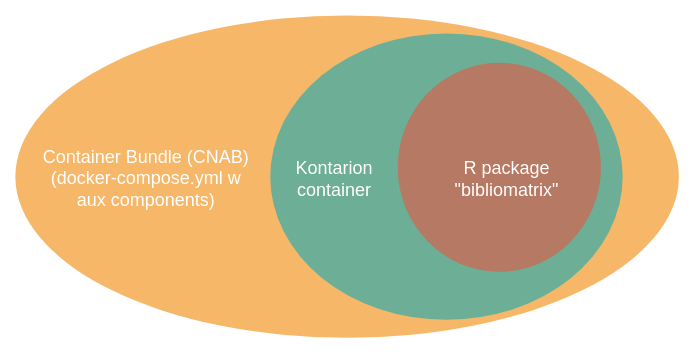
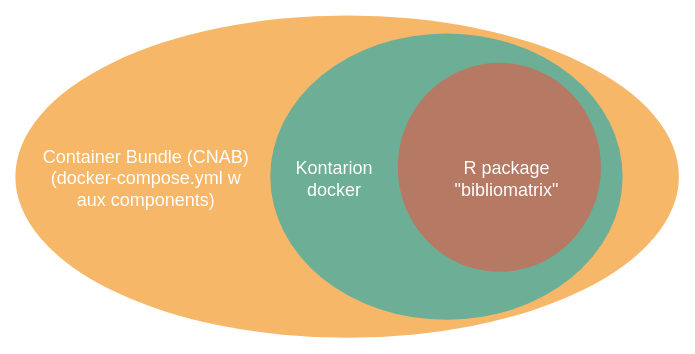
node "Kontarion container": label "Kontarion container" -> "Kontarion docker"
